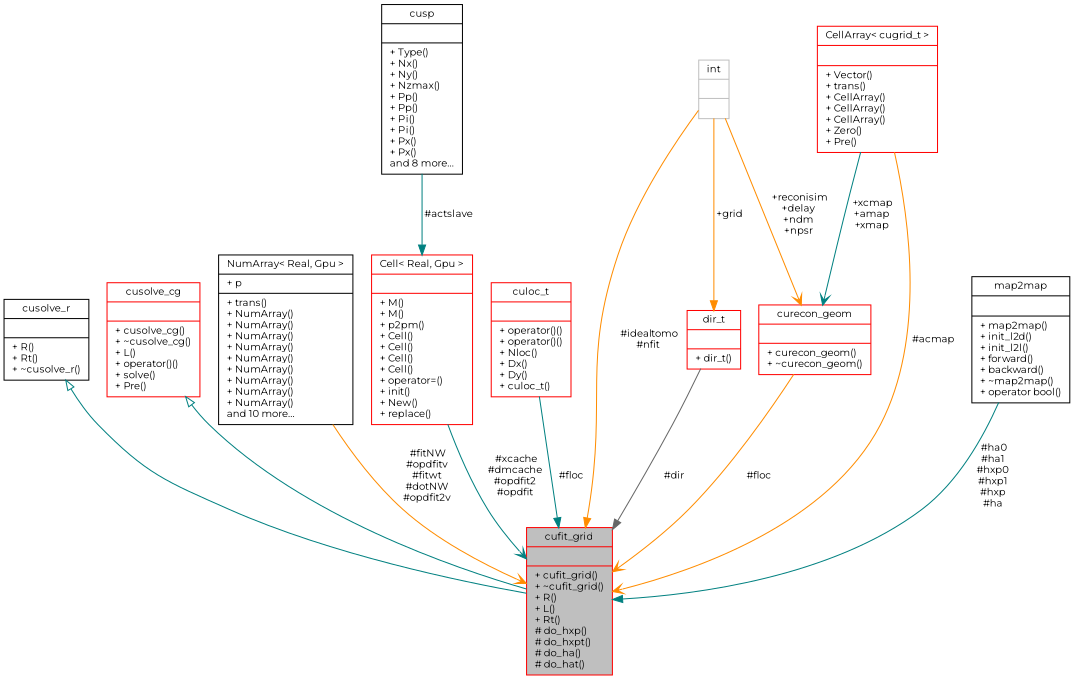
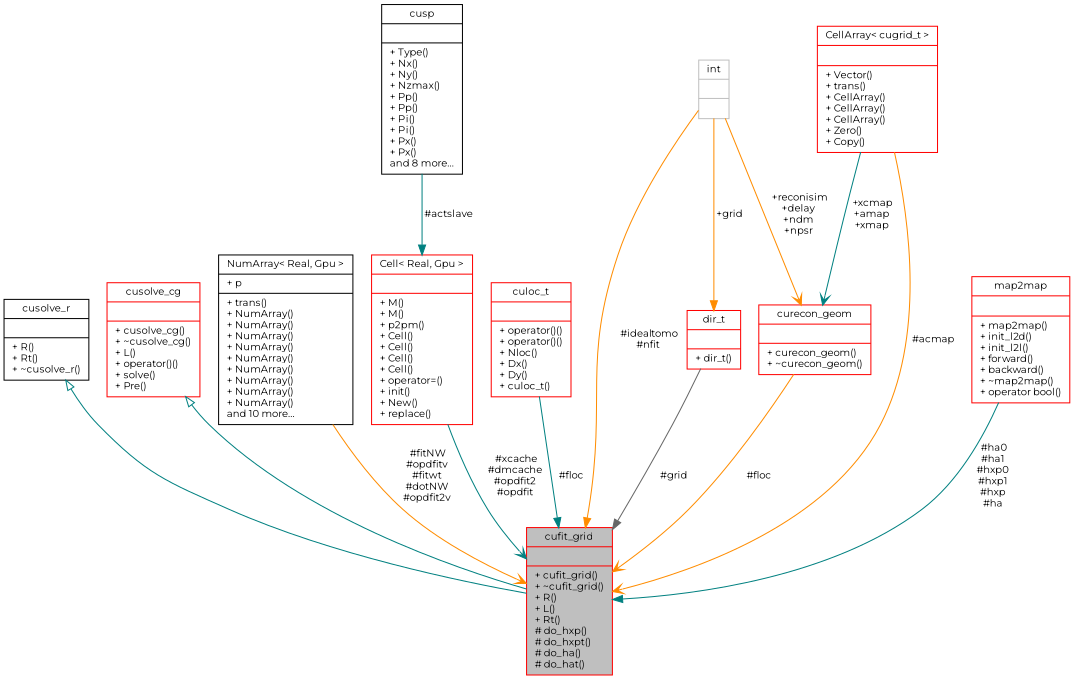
node "CellArray< cugrid_t >": text "+ Pre()" -> "+ Copy()"
node "map2map": color black -> red
edge "dir_t" -> "cufit_grid": label " #dir" -> " #grid"
